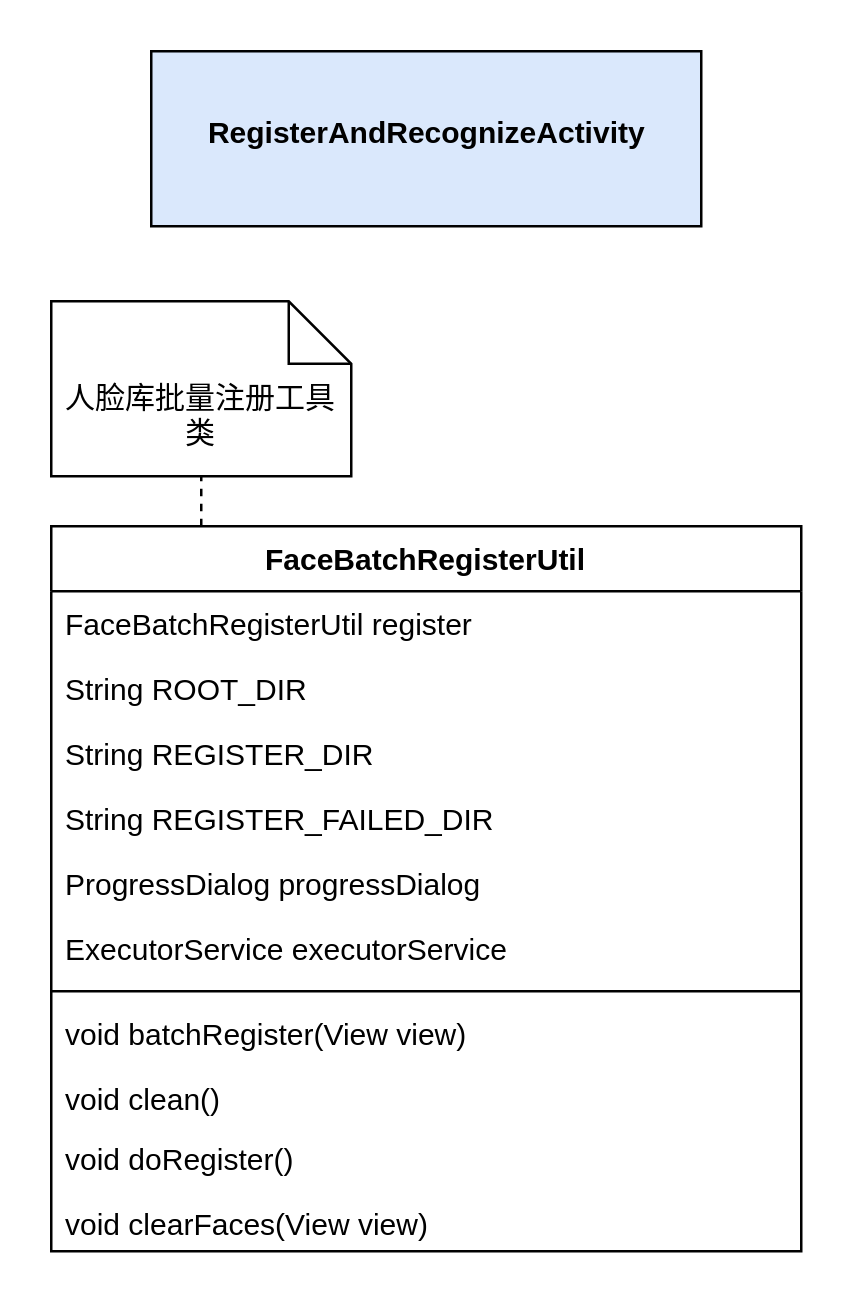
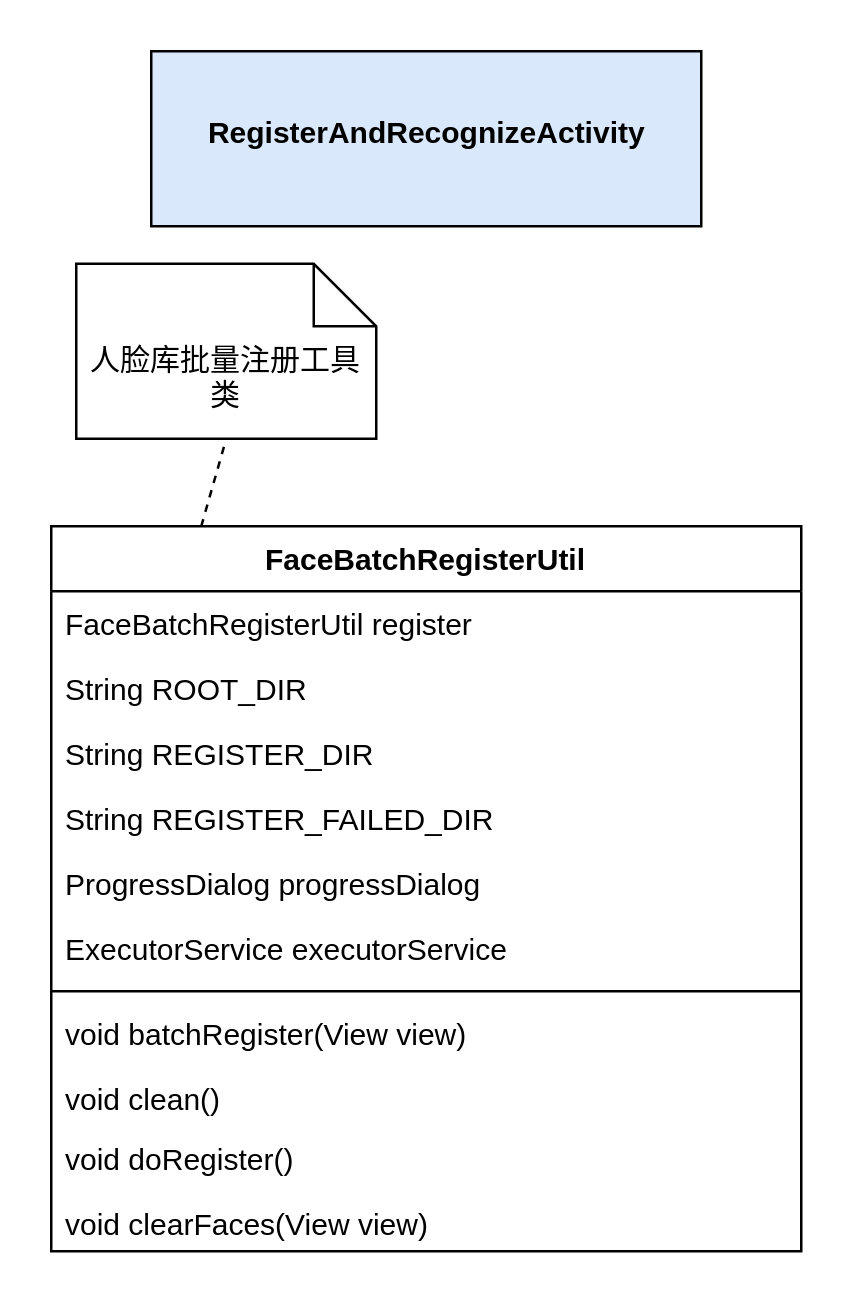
node "人脸库批量注册工具类": moved (201, 389) -> (226, 351)
